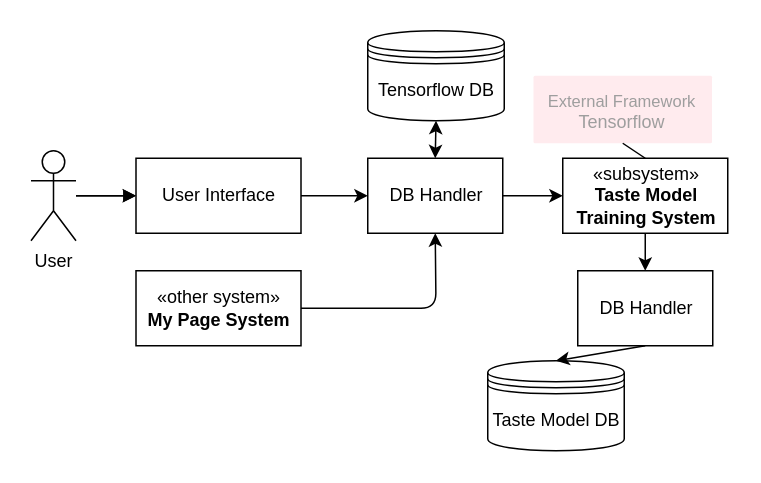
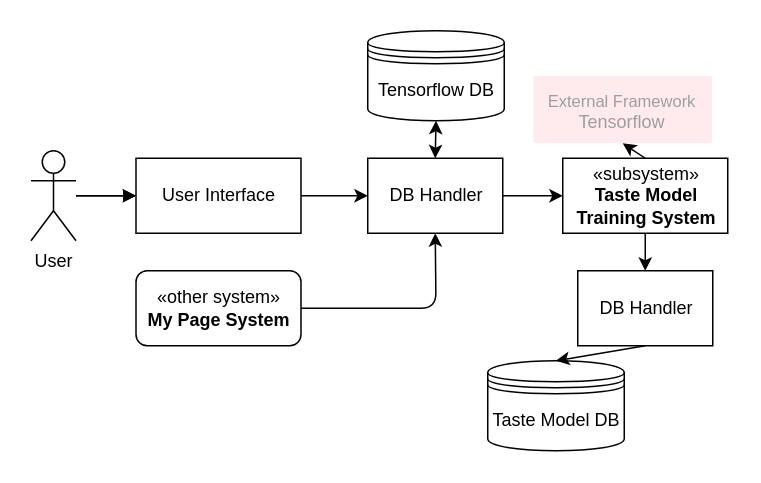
edge "External Framework Tensorflow" -- "«subsystem» Taste Model Training System": arrowhead none -> classic
node "«other system» My Page System": shape rectangle -> rounded rectangle
